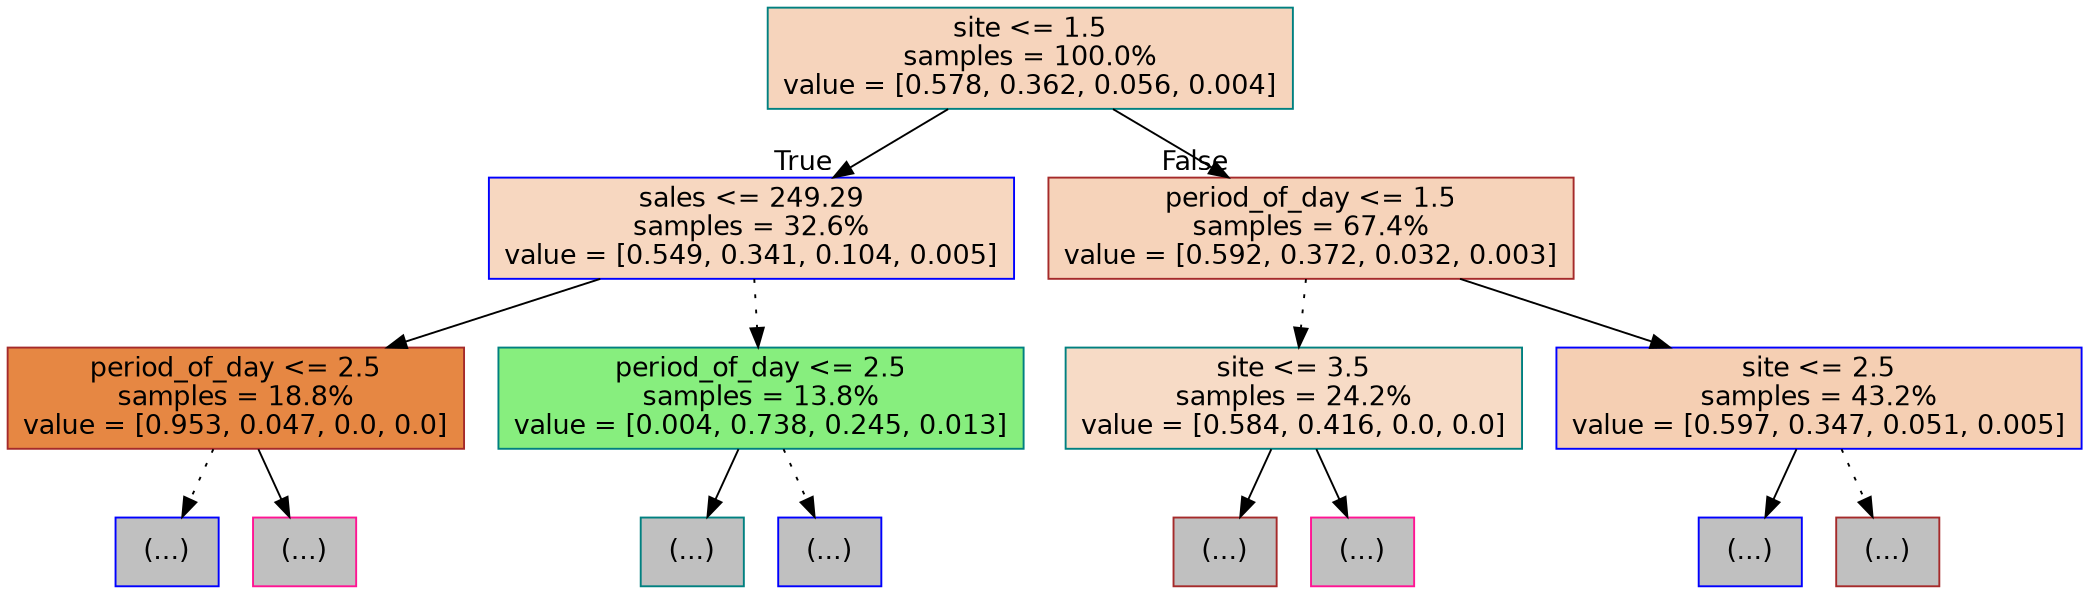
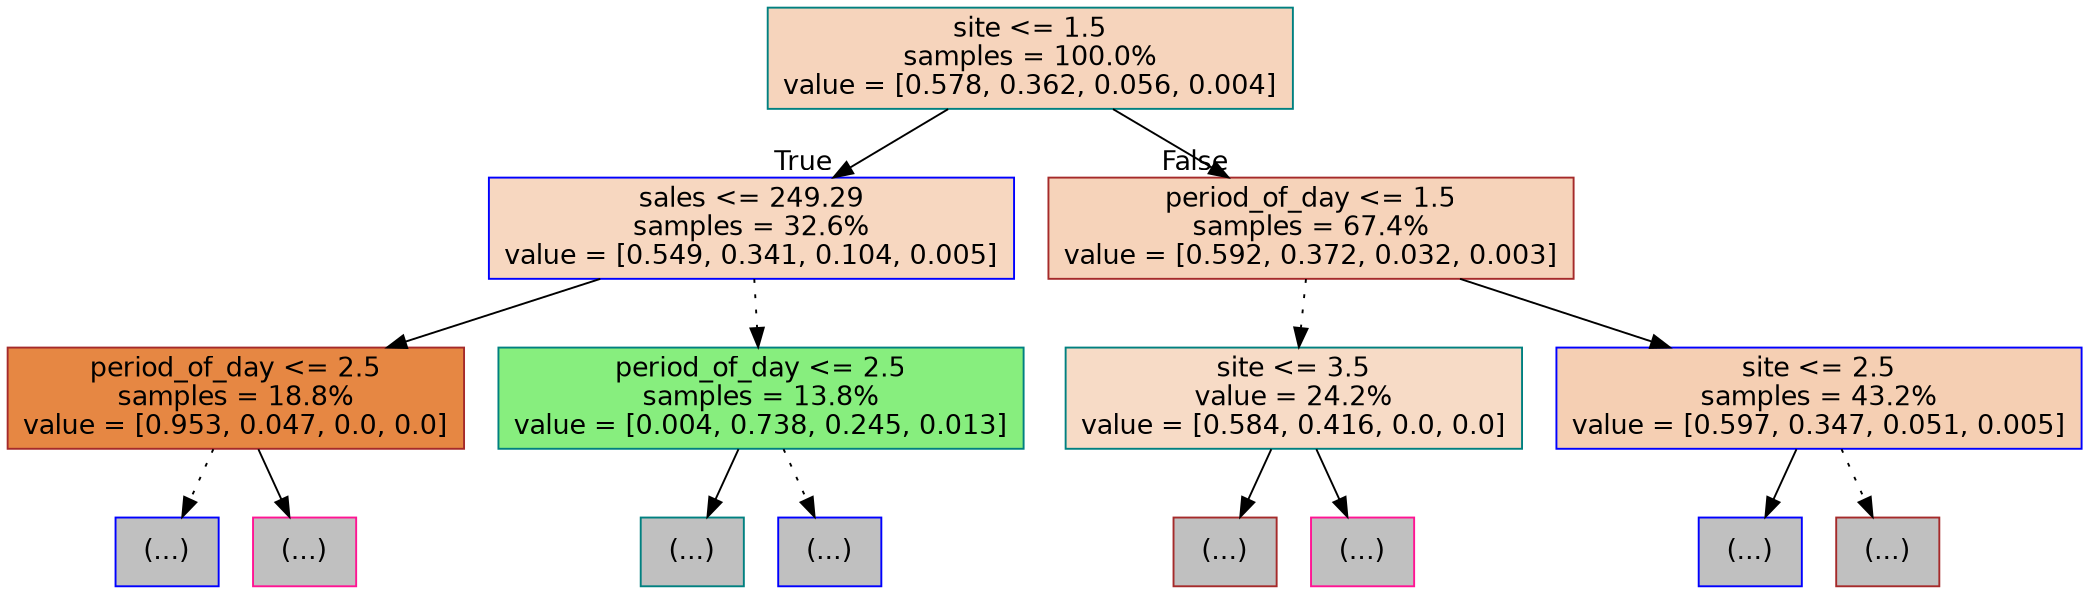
node "site <= 3.5 samples = 24.2% value = [0.584, 0.416, 0.0, 0.0]": label "site <= 3.5 samples = 24.2% value = [0.584, 0.416, 0.0, 0.0]" -> "site <= 3.5 value = 24.2% value = [0.584, 0.416, 0.0, 0.0]"
